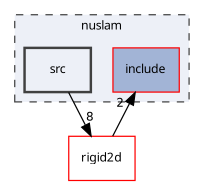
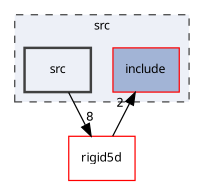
cluster "nuslam": label "nuslam" -> "src"
node "rigid2d": label "rigid2d" -> "rigid5d"
